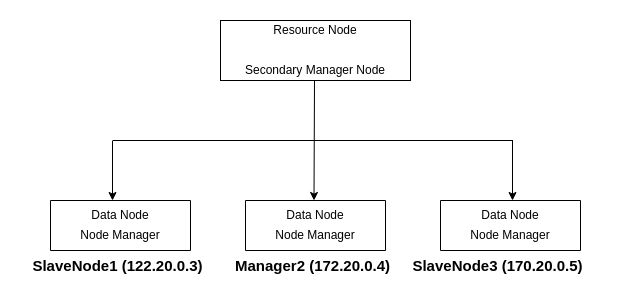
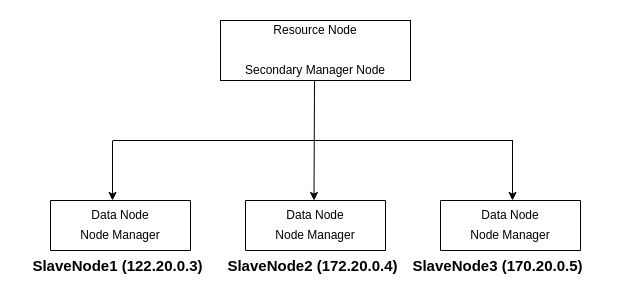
node "Manager2 (172.20.0.4)": label "Manager2 (172.20.0.4)" -> "SlaveNode2 (172.20.0.4)"
